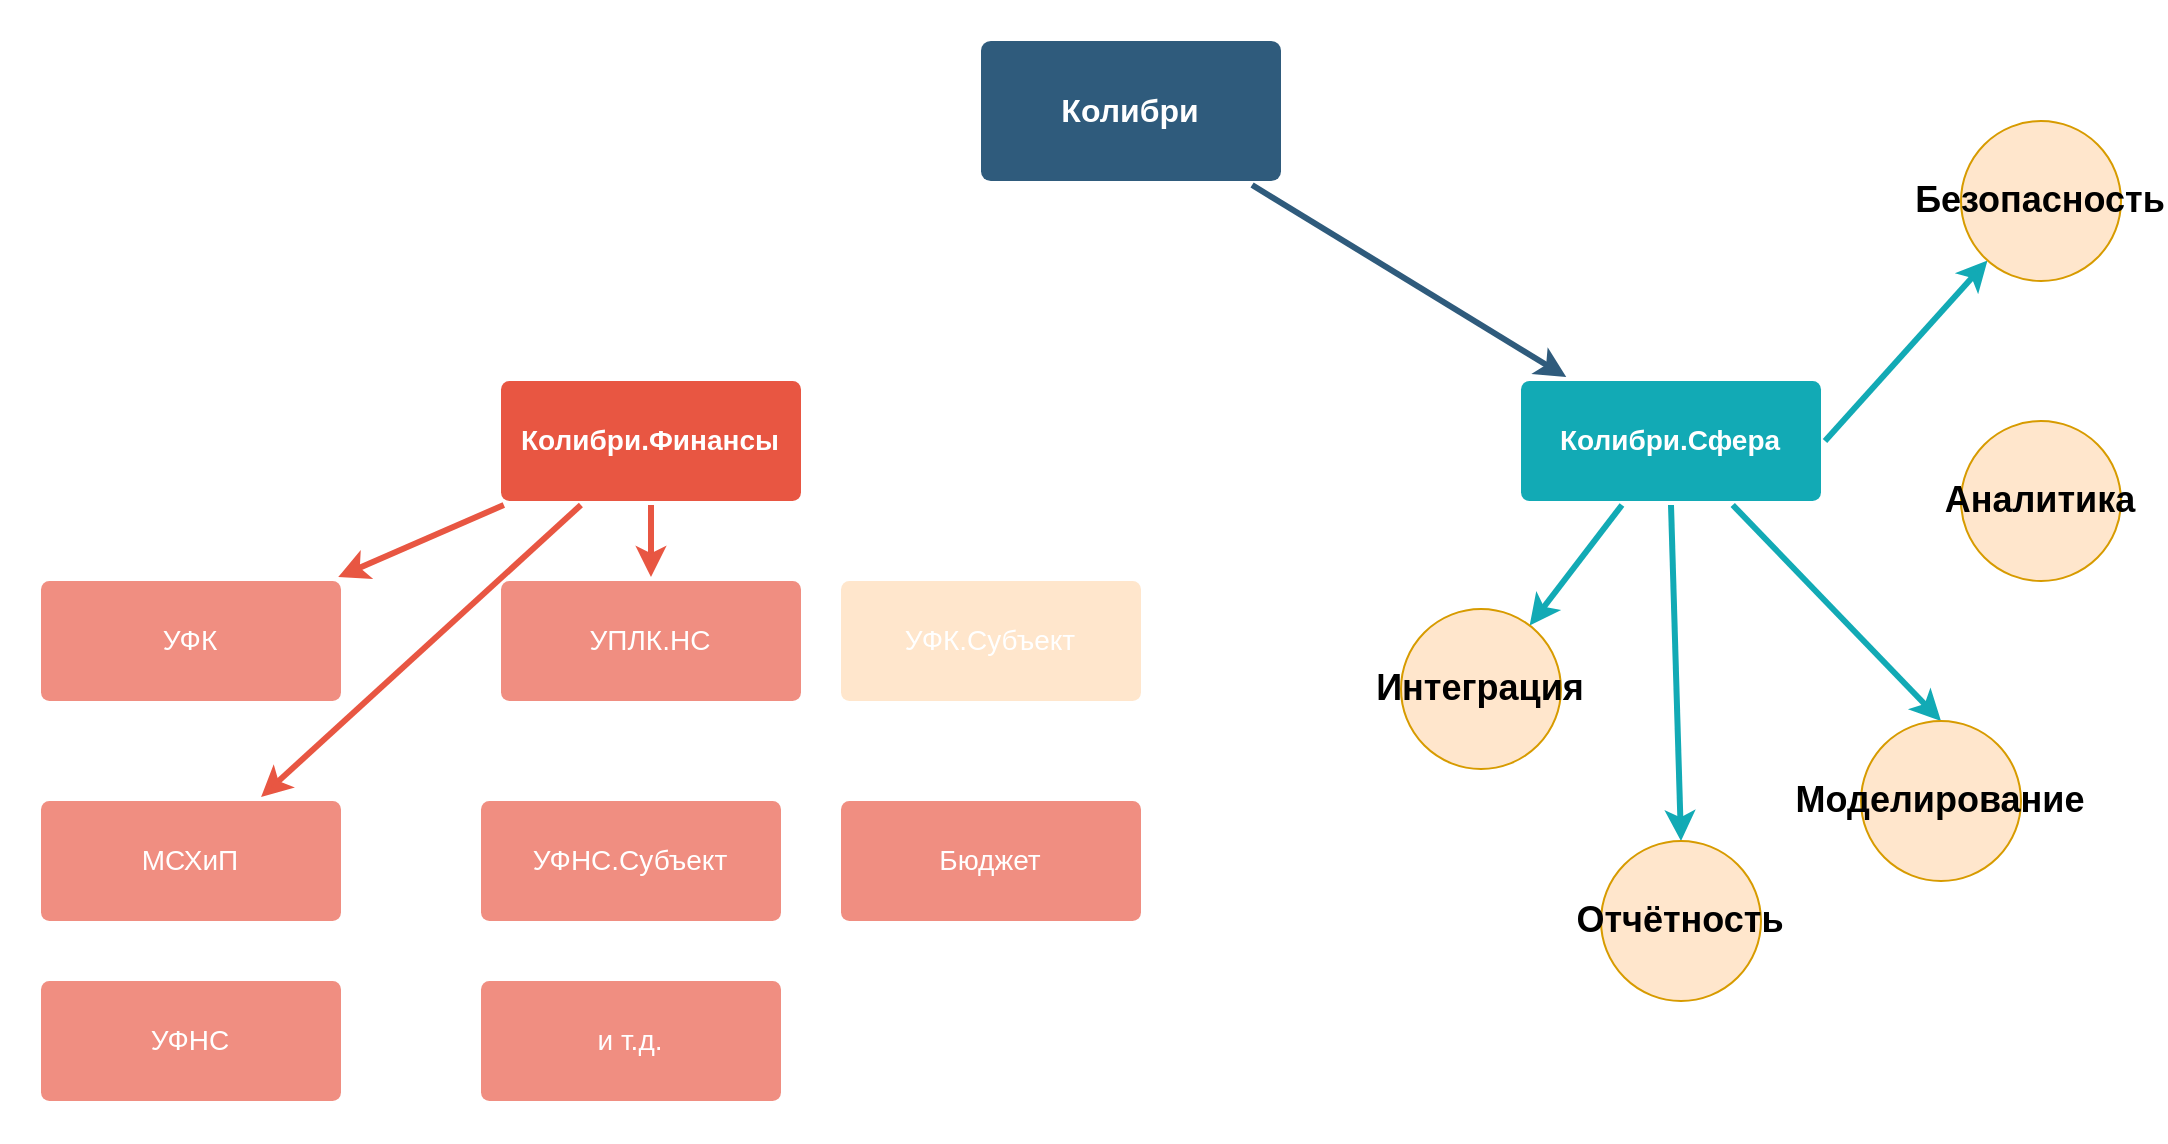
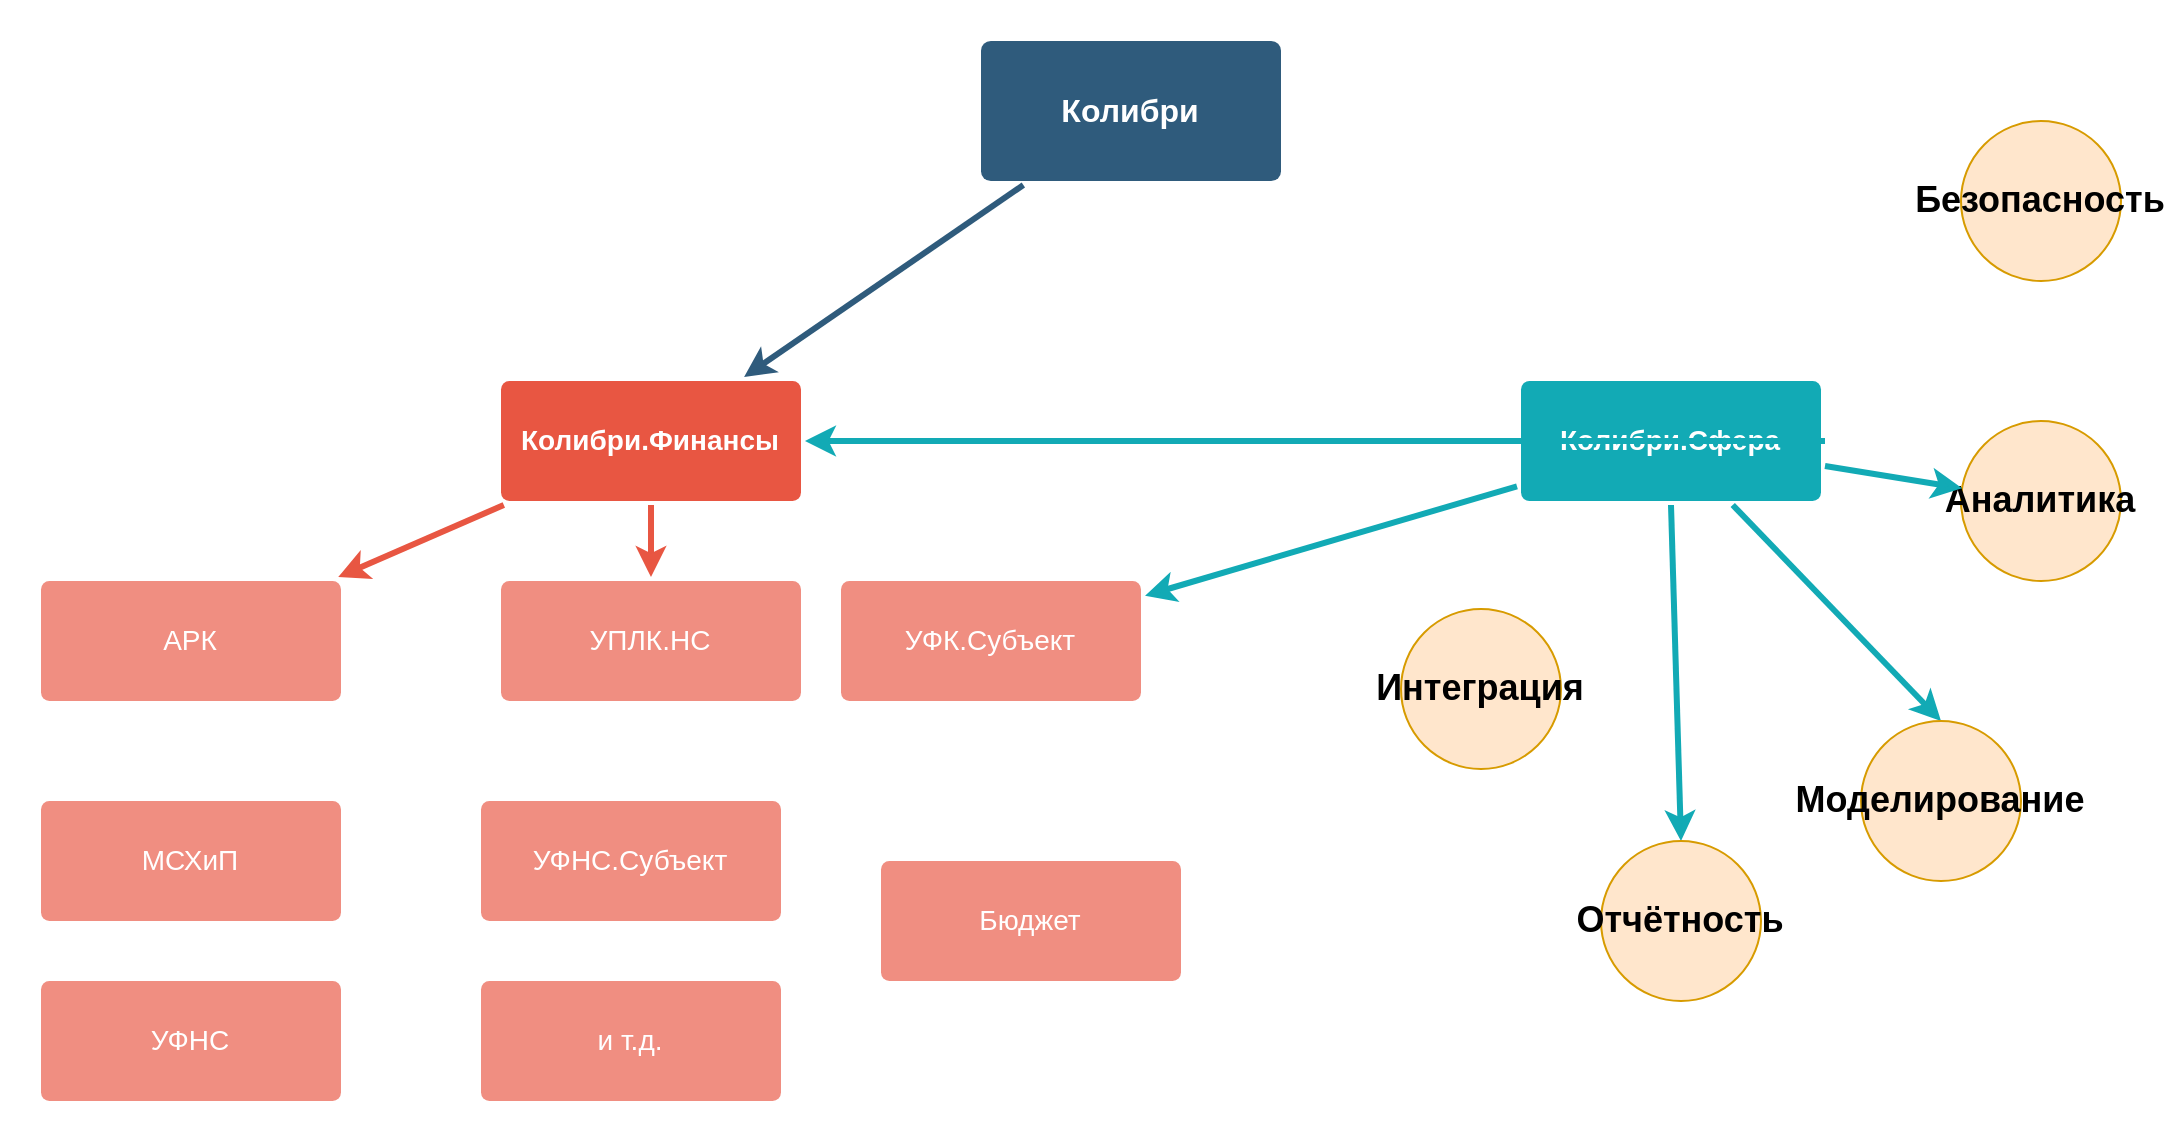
edge "Колибри" -> "Колибри.Сфера": now "Колибри" -> "Колибри.Финансы"
edge "Колибри.Сфера" -> "Безопасность": now "Колибри.Сфера" -> "Колибри.Финансы"
edge "Колибри.Сфера" -> "Аналитика": added
edge "Колибри.Сфера" -> "Интеграция": now "Колибри.Сфера" -> "УФК.Субъект"
node "УФК": label "УФК" -> "АРК"
node "УФК.Субъект": fillcolor #ffe6cc -> #f08e81
edge "Колибри.Финансы" -> "МСХиП": removed
node "Бюджет": moved (991, 861) -> (1031, 921)
